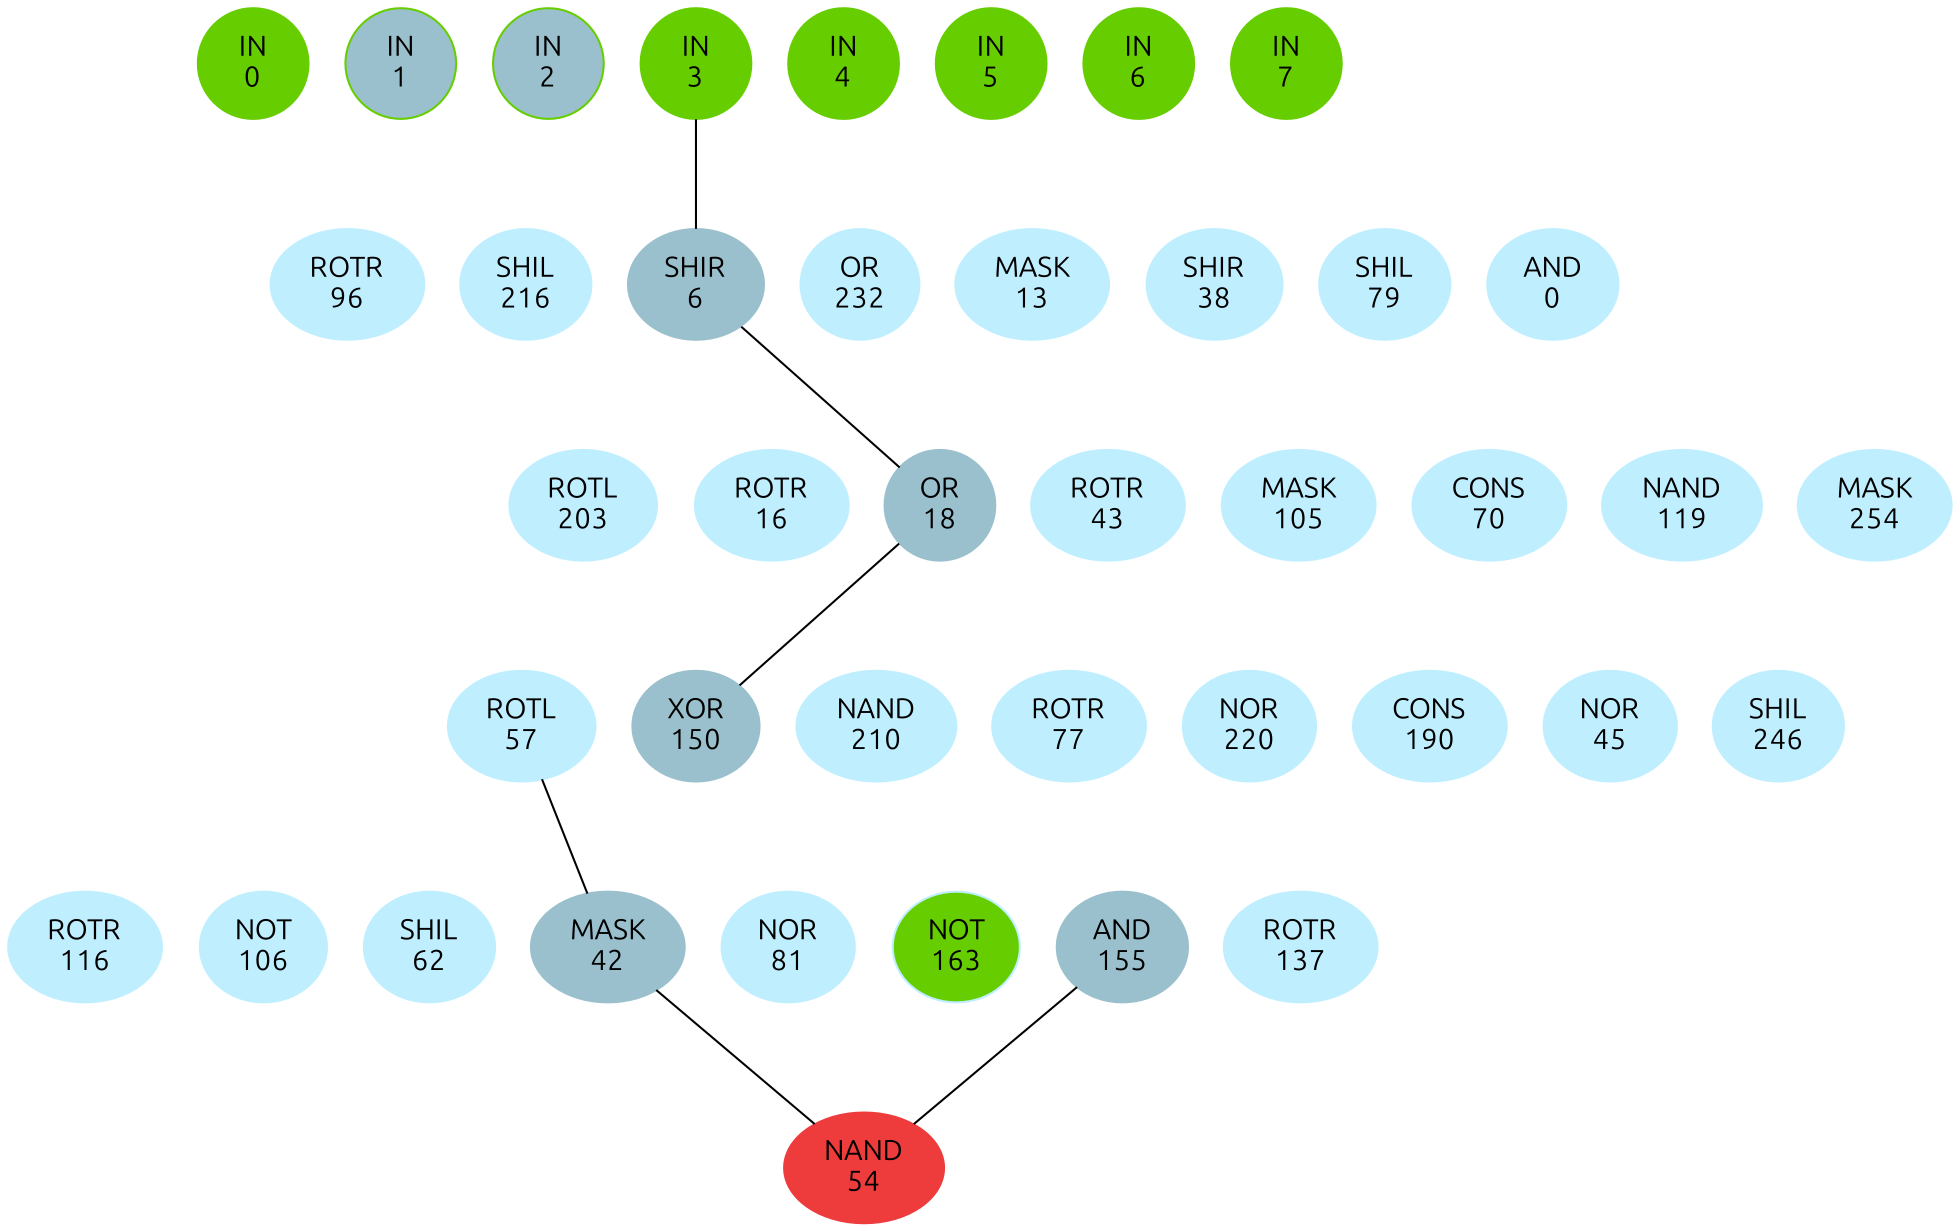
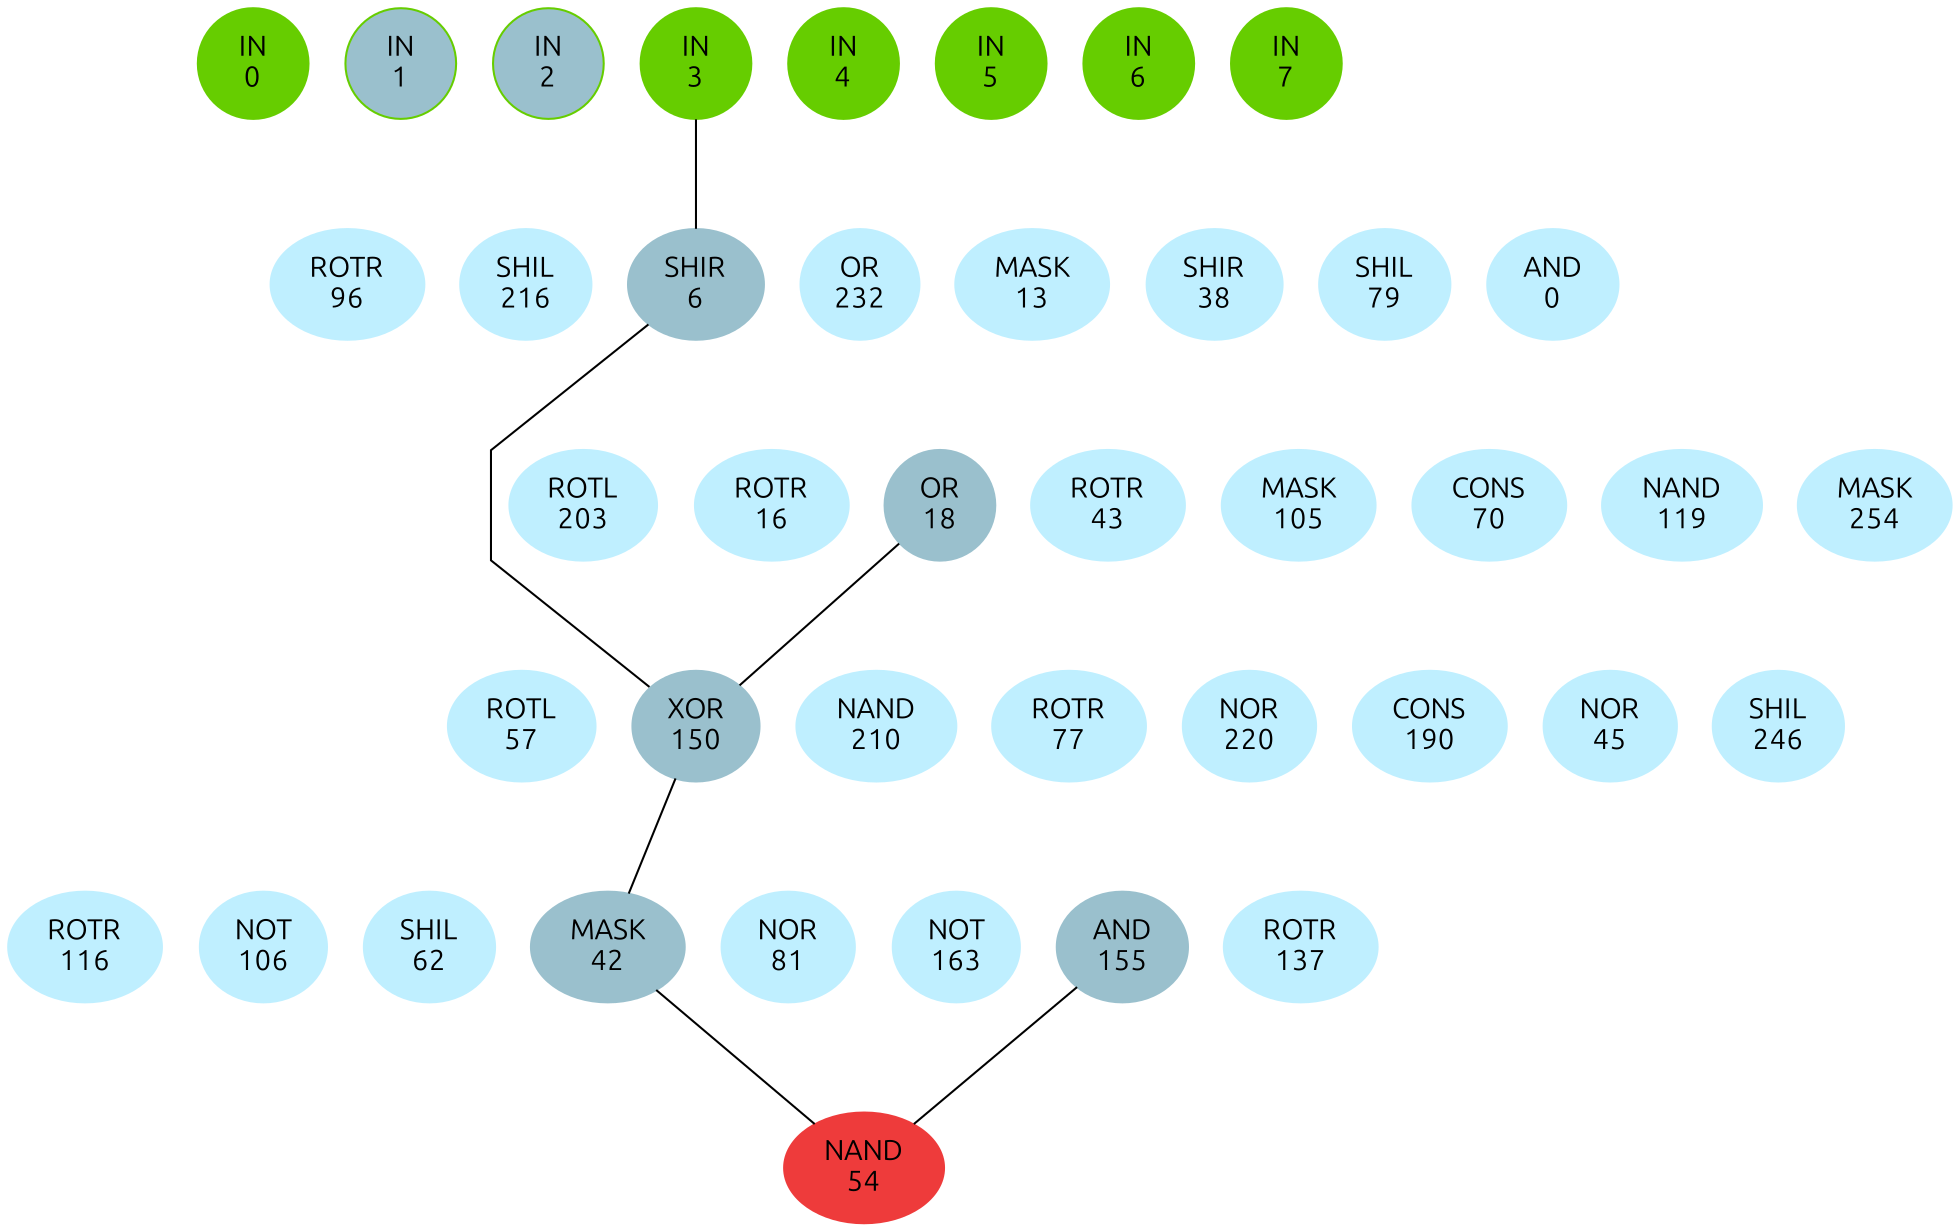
edge "SHIR 6" -- "OR 18": now "SHIR 6" -- "XOR 150"
edge "ROTL 57" -- "MASK 42": now "XOR 150" -- "MASK 42"
node "NOT 163": fillcolor chartreuse3 -> lightblue1
